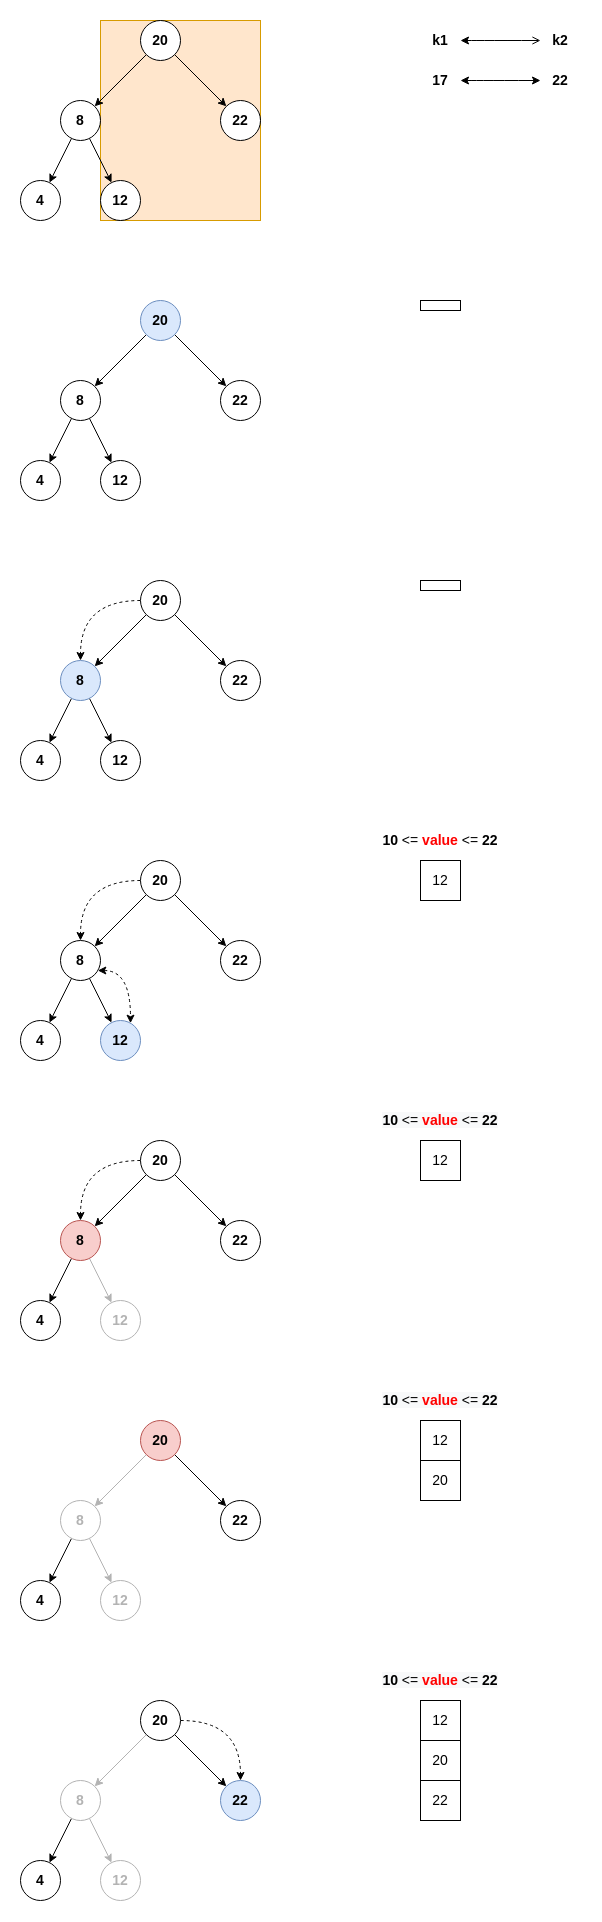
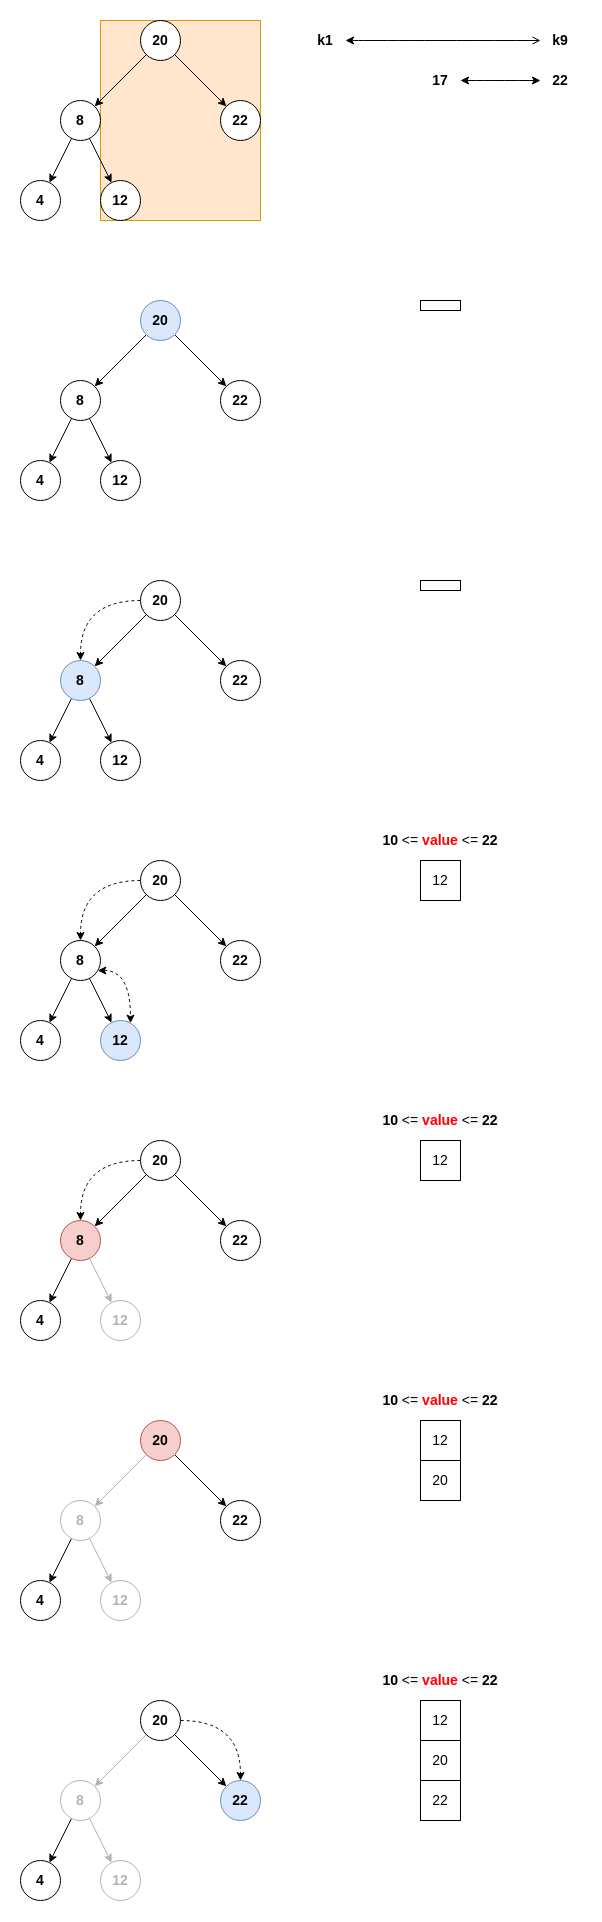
node "k1": moved (441, 41) -> (326, 41)
node "k2": label "k2" -> "k9"
